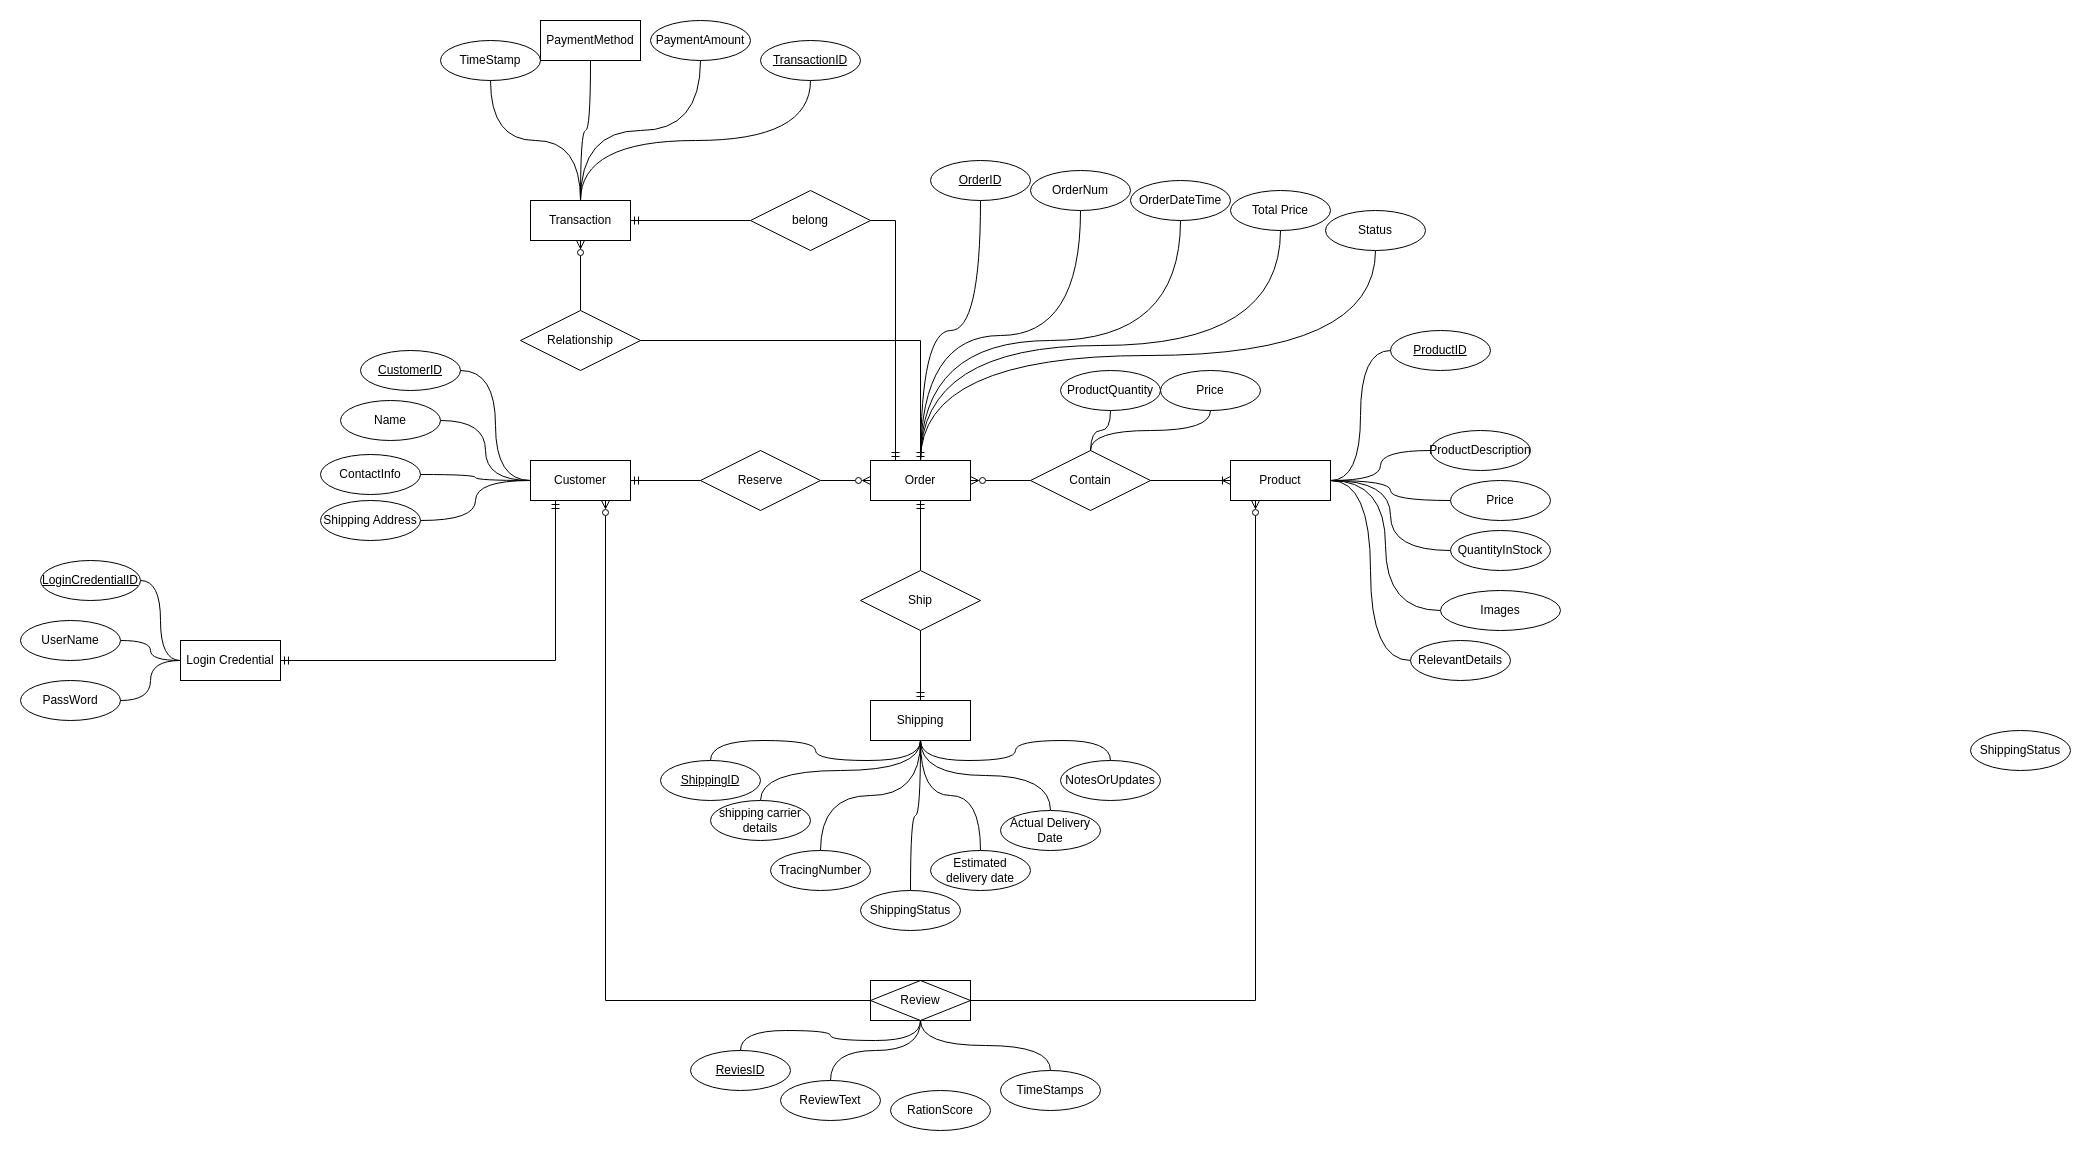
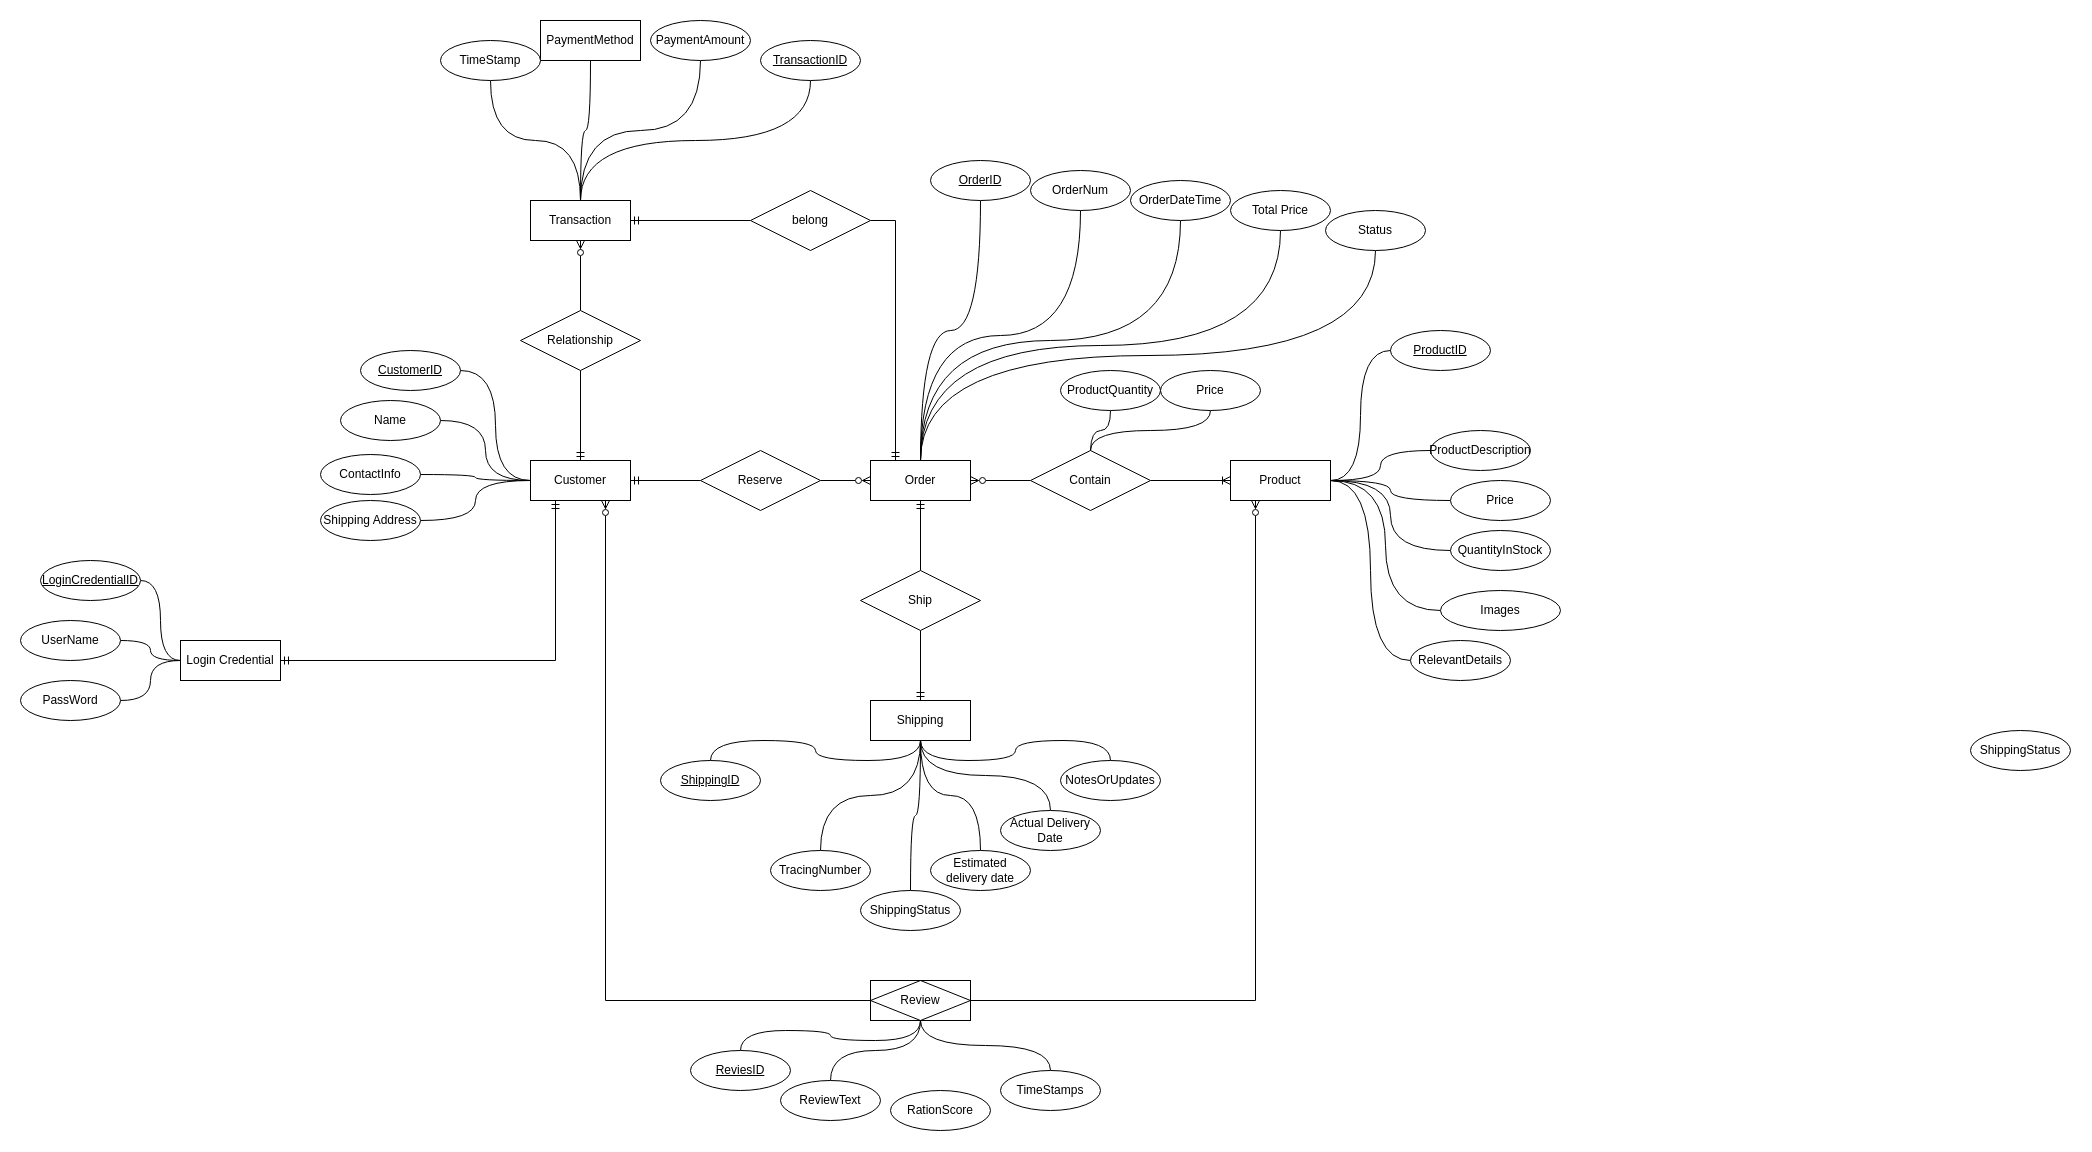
edge "Relationship" -> "Order": now "Relationship" -> "Customer"
edge "Shipping" -- "shipping carrier details": removed
node "shipping carrier details": removed
